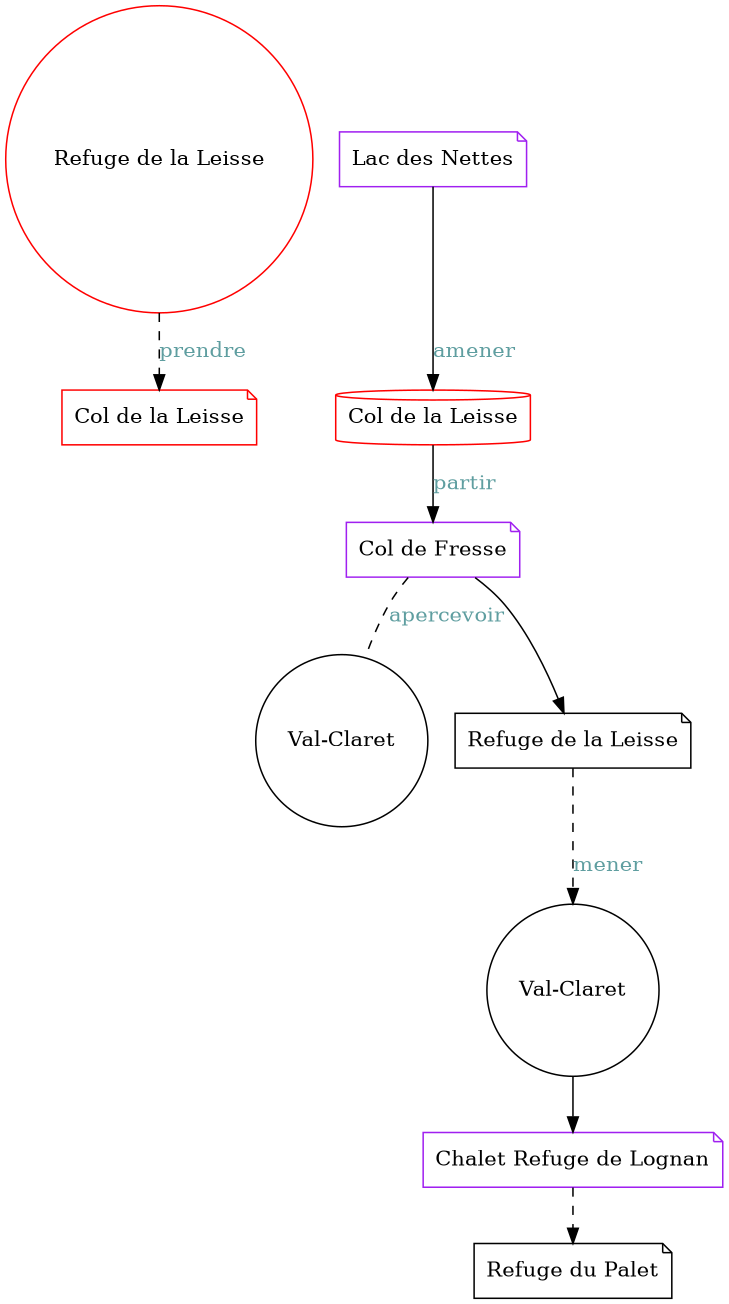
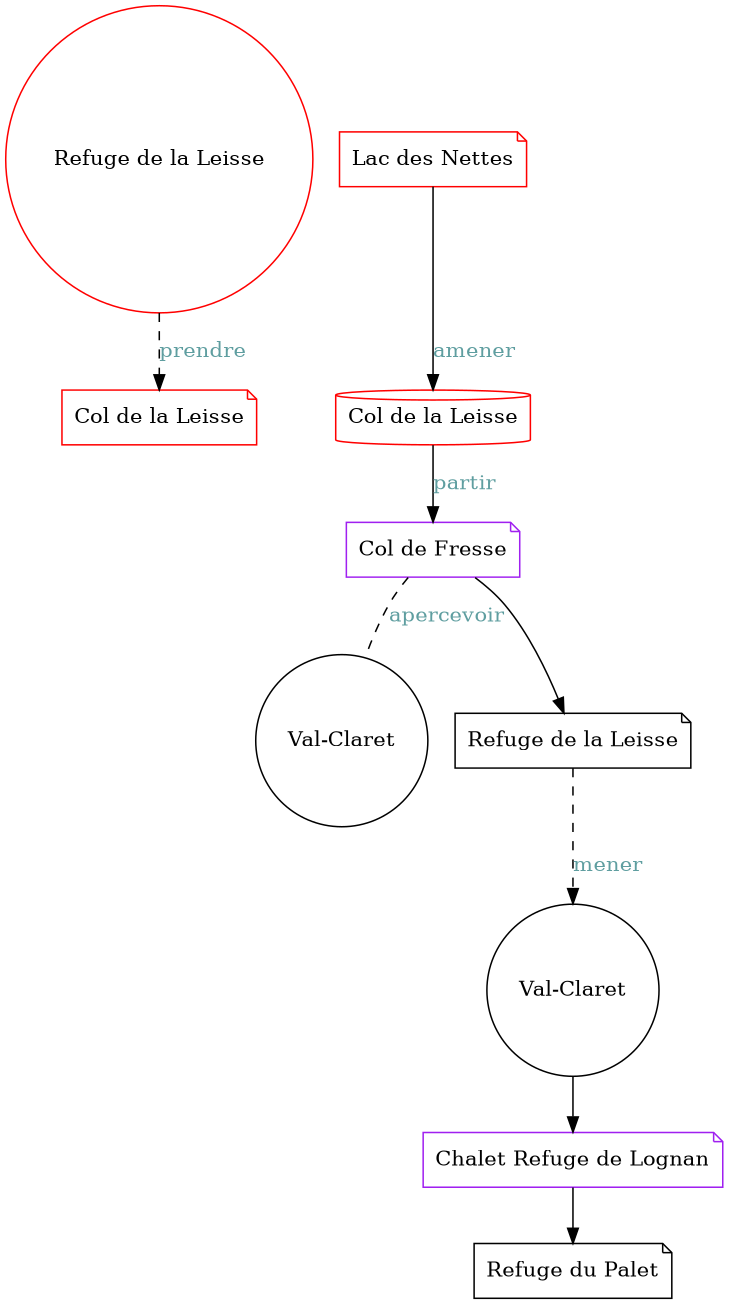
node "Lac des Nettes": color purple -> red
edge "Chalet Refuge de Lognan" -> "Refuge du Palet": style dashed -> solid
